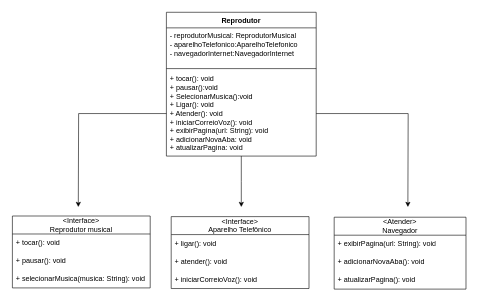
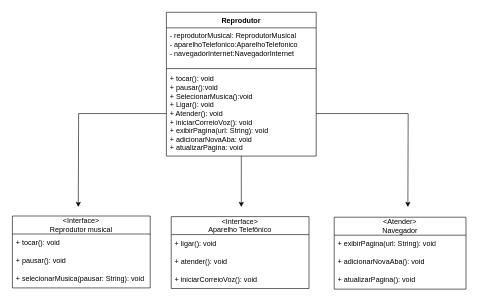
node "+ selecionarMusica(musica: String): void": label "+ selecionarMusica(musica: String): void" -> "+ selecionarMusica(pausar: String): void"
